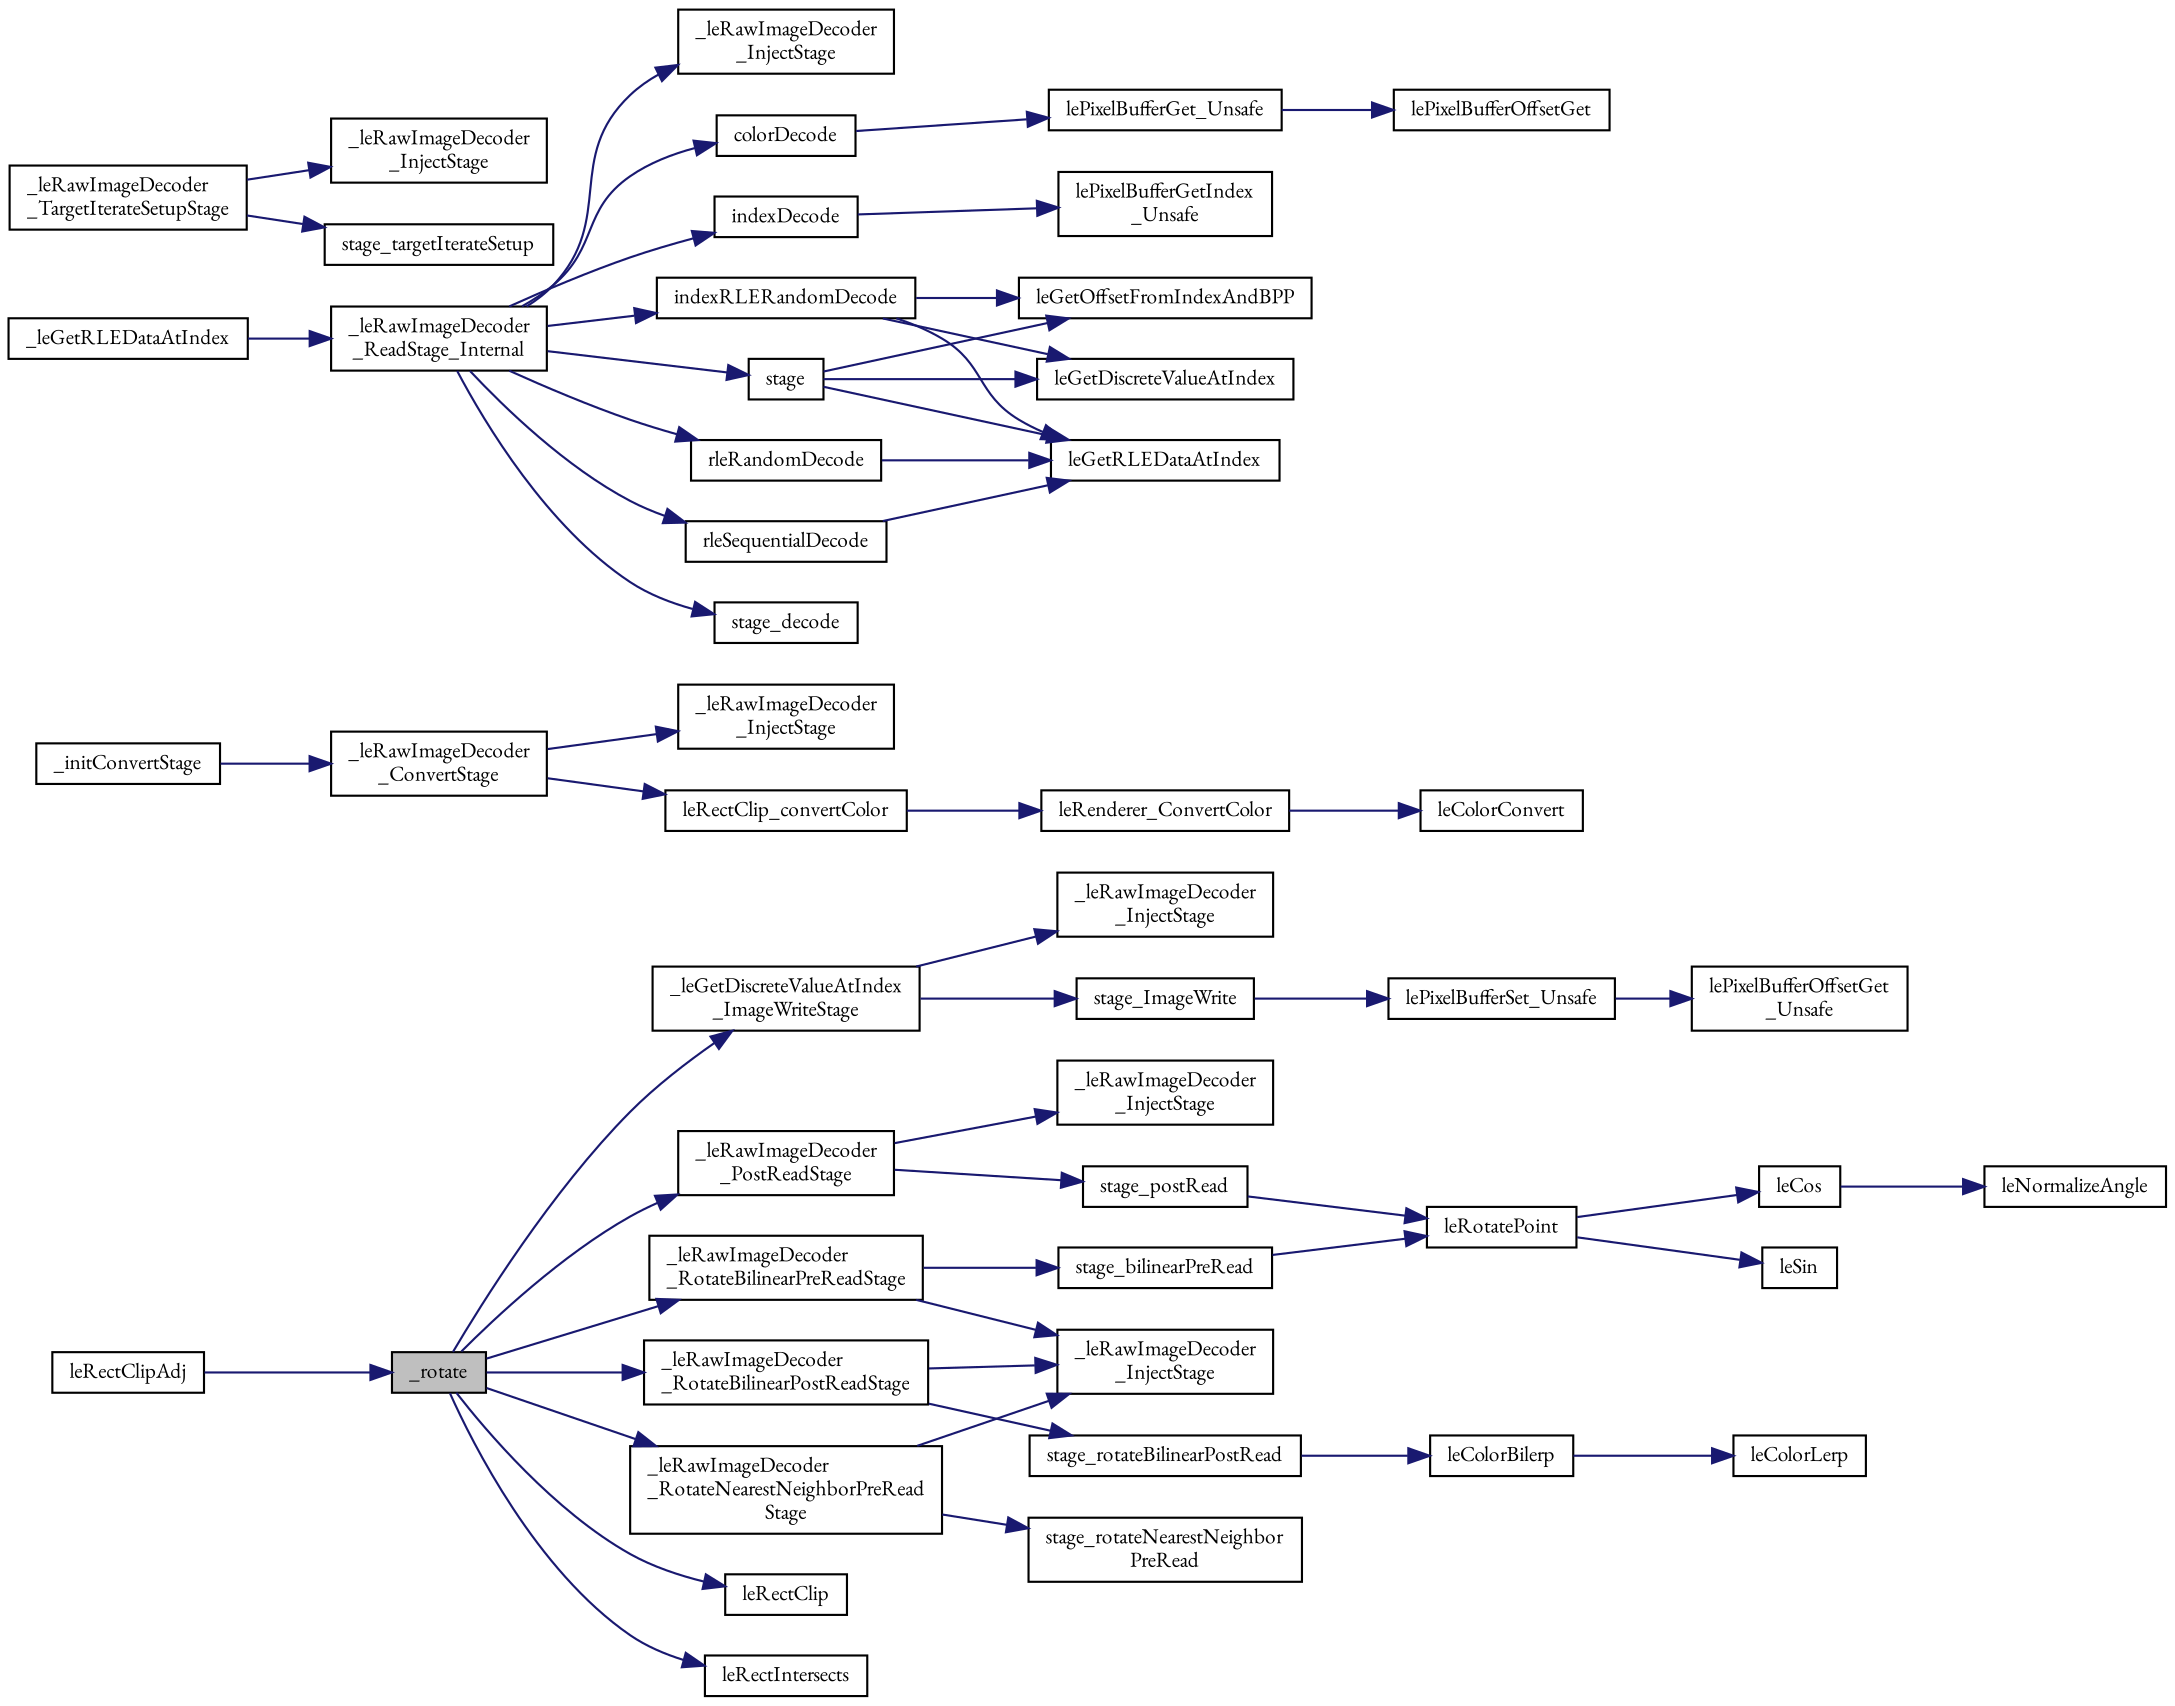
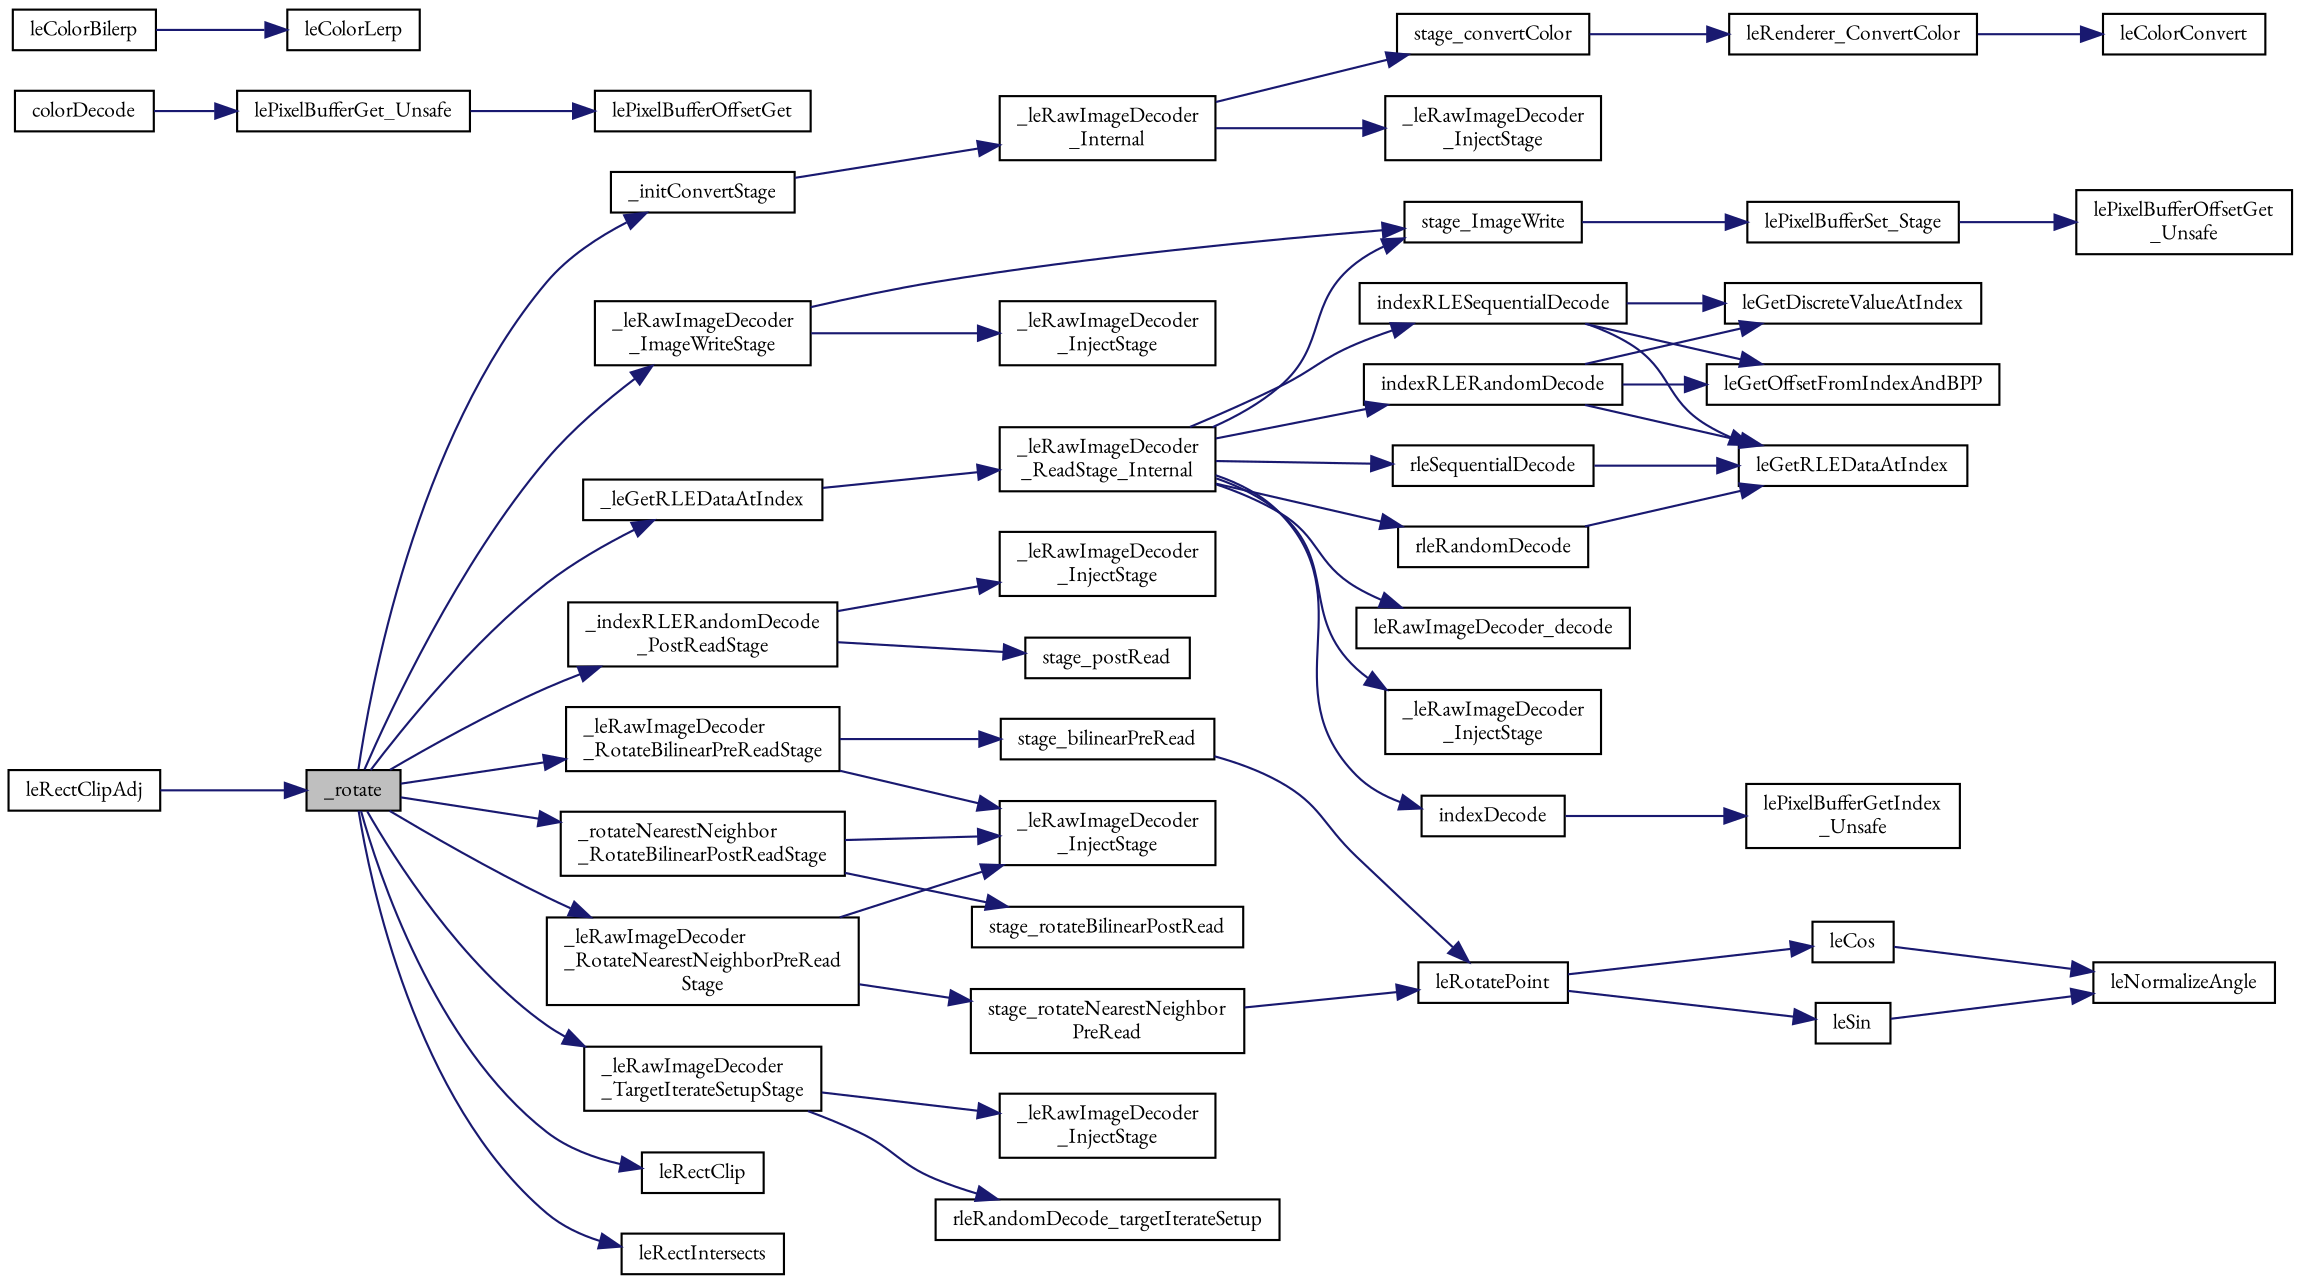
edge "_leRawImageDecoder _ReadStage_Internal" -> "colorDecode": now "_leRawImageDecoder _ReadStage_Internal" -> "stage_ImageWrite"
node "stage_targetIterateSetup": label "stage_targetIterateSetup" -> "rleRandomDecode_targetIterateSetup"
node "stage": label "stage" -> "indexRLESequentialDecode"
edge "_rotate" -> "_initConvertStage": added
node "stage_decode": label "stage_decode" -> "leRawImageDecoder_decode"
edge "_rotate" -> "_leGetRLEDataAtIndex": added
node "_leRawImageDecoder _ConvertStage": label "_leRawImageDecoder _ConvertStage" -> "_leRawImageDecoder _Internal"
node "leRectClip_convertColor": label "leRectClip_convertColor" -> "stage_convertColor"
edge "_rotate" -> "_leRawImageDecoder _TargetIterateSetupStage": added
node "_leGetDiscreteValueAtIndex _ImageWriteStage": label "_leGetDiscreteValueAtIndex _ImageWriteStage" -> "_leRawImageDecoder _ImageWriteStage"
node "lePixelBufferSet_Unsafe": label "lePixelBufferSet_Unsafe" -> "lePixelBufferSet_Stage"
edge "leSin" -> "leNormalizeAngle": added
node "_leRawImageDecoder _PostReadStage": label "_leRawImageDecoder _PostReadStage" -> "_indexRLERandomDecode _PostReadStage"
edge "stage_postRead" -> "leRotatePoint": now "stage_rotateNearestNeighbor PreRead" -> "leRotatePoint"
node "_leRawImageDecoder _RotateBilinearPostReadStage": label "_leRawImageDecoder _RotateBilinearPostReadStage" -> "_rotateNearestNeighbor _RotateBilinearPostReadStage"
edge "stage_rotateBilinearPostRead" -> "leColorBilerp": removed
